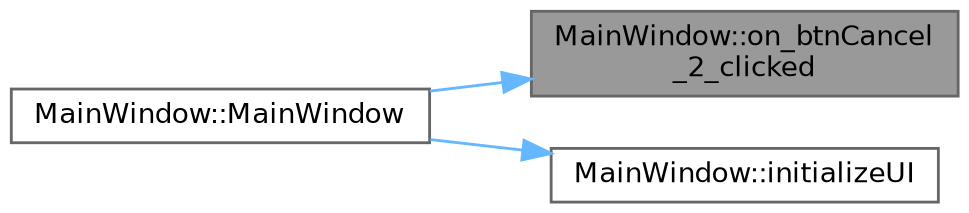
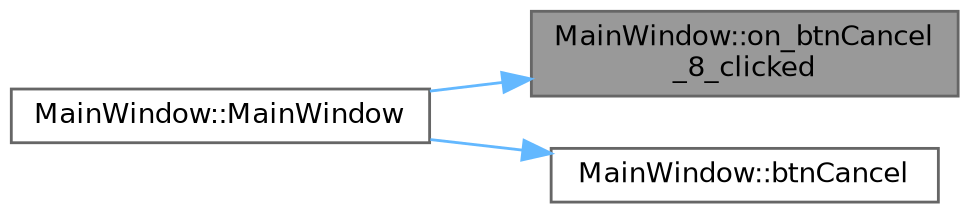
node "MainWindow::on_btnCancel _2_clicked": label "MainWindow::on_btnCancel _2_clicked" -> "MainWindow::on_btnCancel _8_clicked"
node "MainWindow::initializeUI": label "MainWindow::initializeUI" -> "MainWindow::btnCancel"
